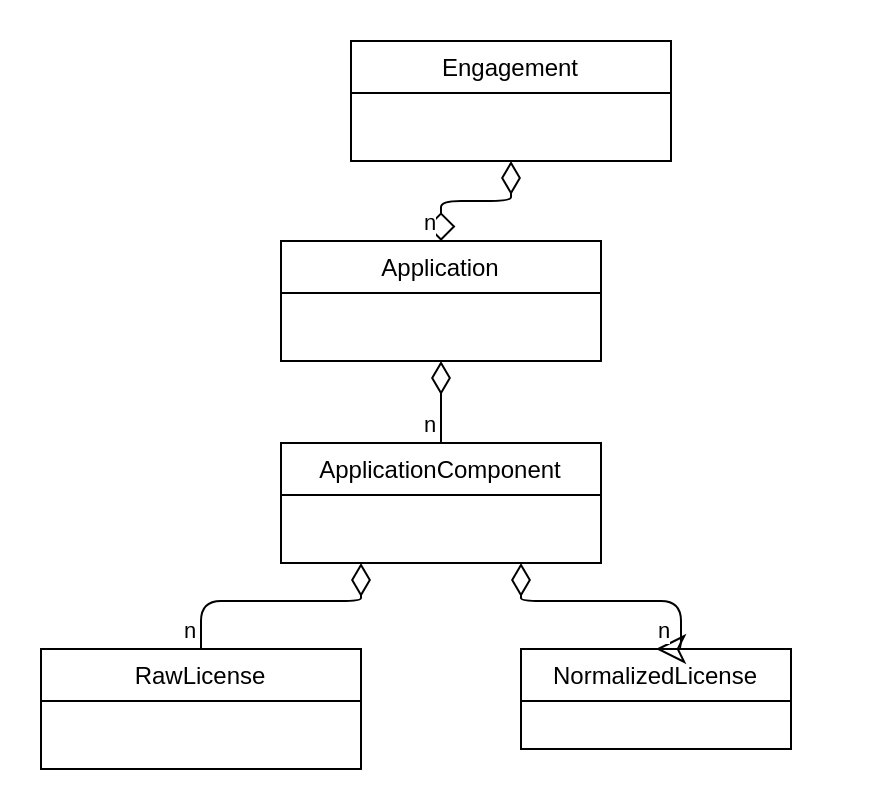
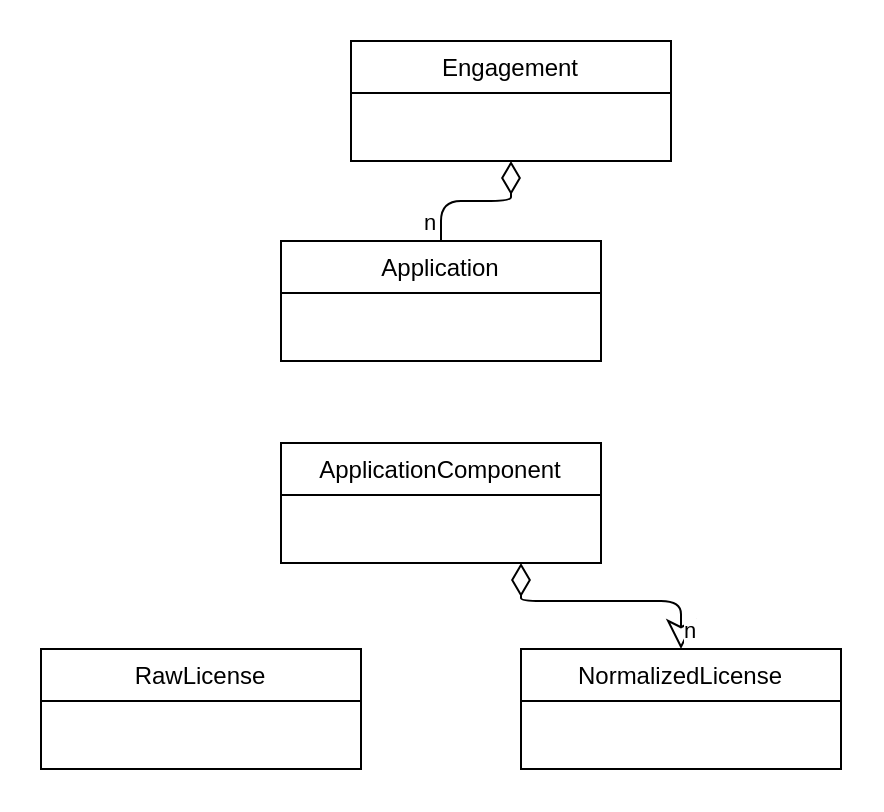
edge "Engagement" -- "Application": arrowhead diamond -> none
edge "ApplicationComponent" -> "Application": removed, label "n"
edge "RawLicense" -> "ApplicationComponent": removed, label "n"
node "NormalizedLicense": size 270x100 -> 320x120
